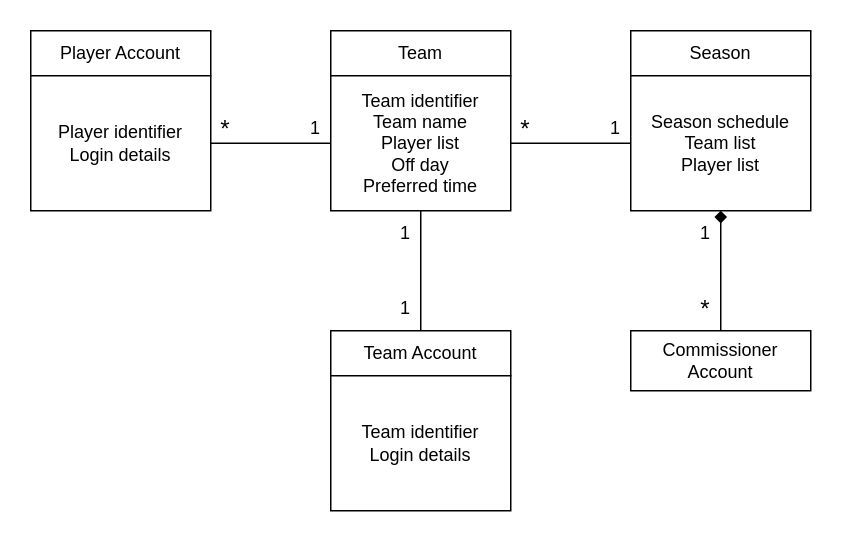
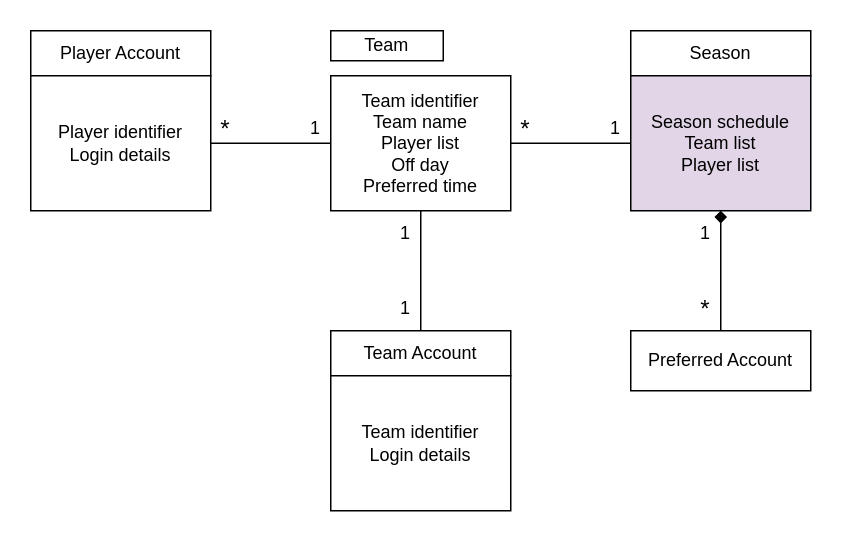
node "Team": size 180x45 -> 113x30
node "Season schedule Team list Player list": fillcolor #ffffff -> #e1d5e7
node "Commissioner Account": label "Commissioner Account" -> "Preferred Account"
